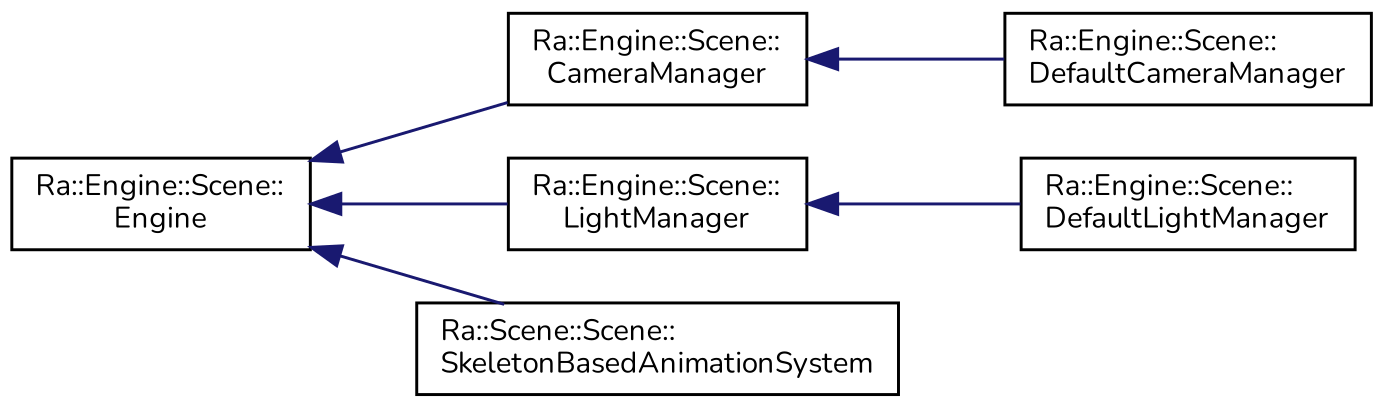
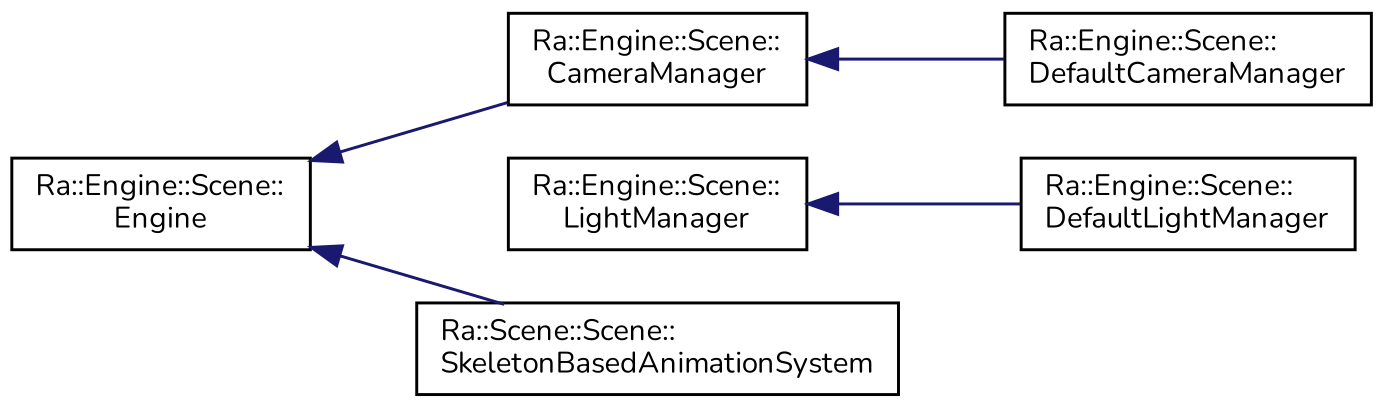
edge "Ra::Engine::Scene:: LightManager" -> "Ra::Engine::Scene:: Engine": removed
